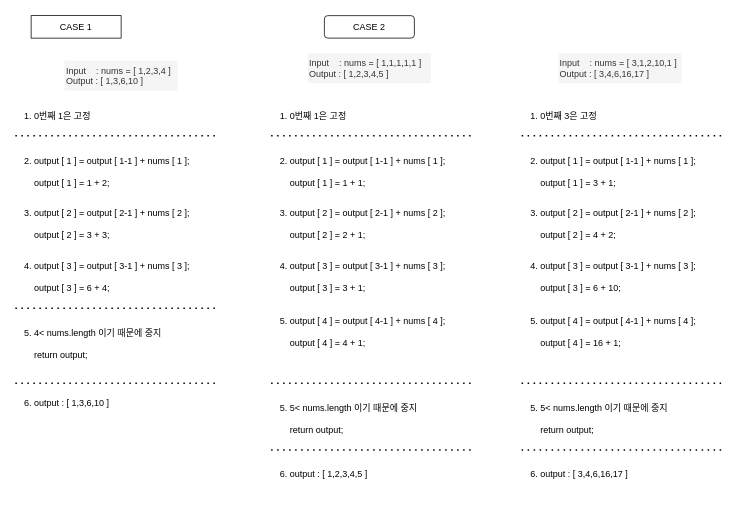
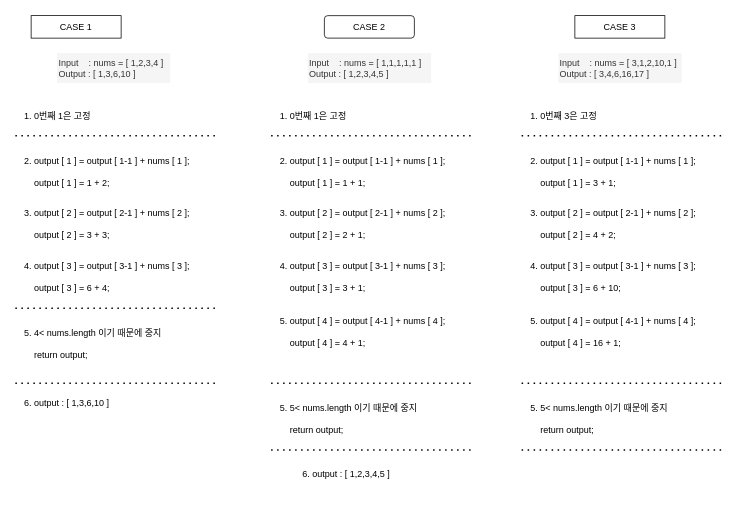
node "CASE 3": added
node "Input : nums = [ 1,2,3,4 ] Output : [ 1,3,6,10 ]": moved (121, 75) -> (114, 68)
node "6. output : [ 1,2,3,4,5 ]": moved (373, 483) -> (395, 483)
node "6. output : [ 3,4,6,16,17 ]": removed
